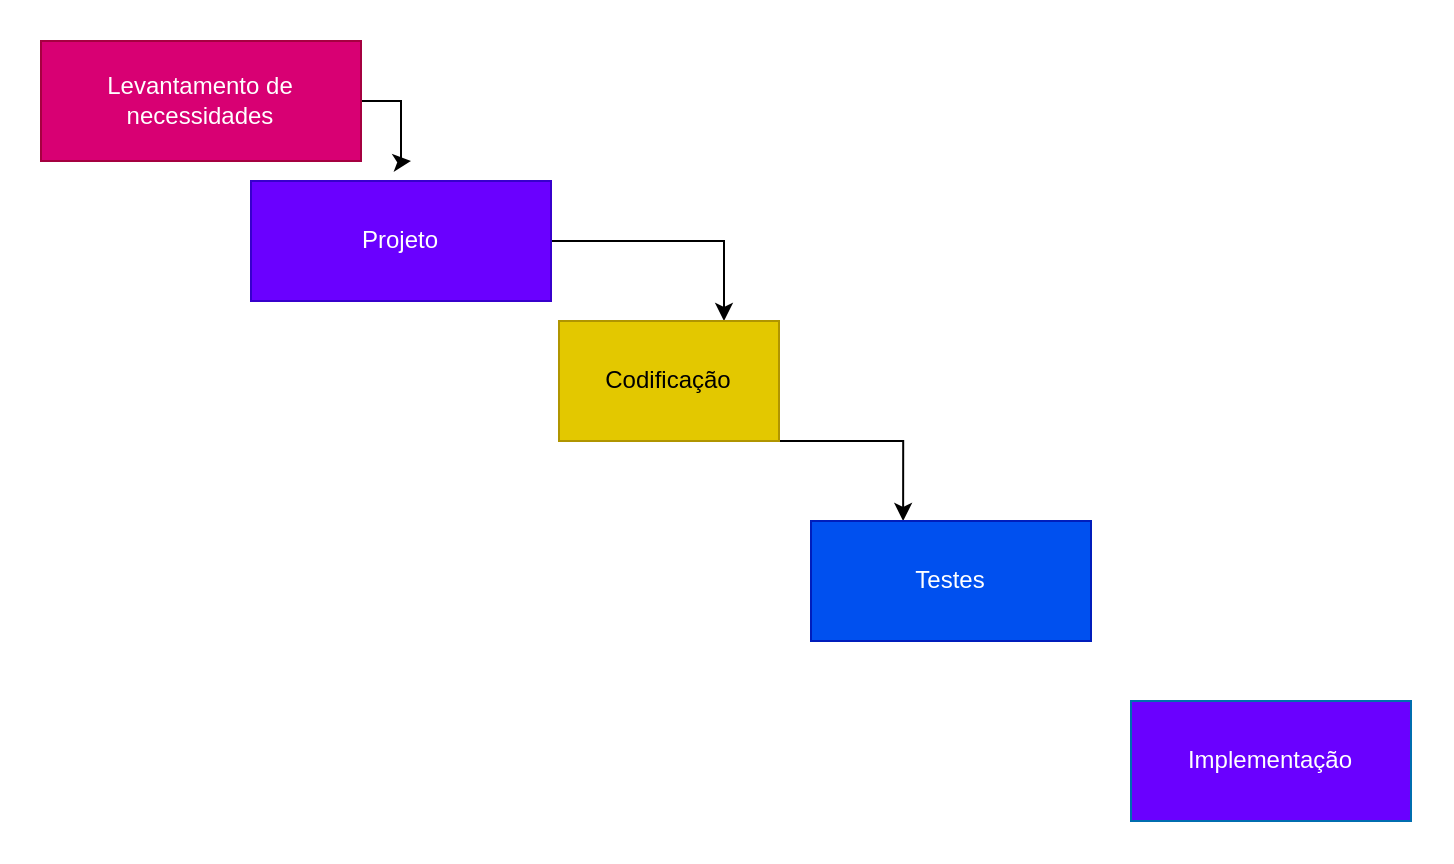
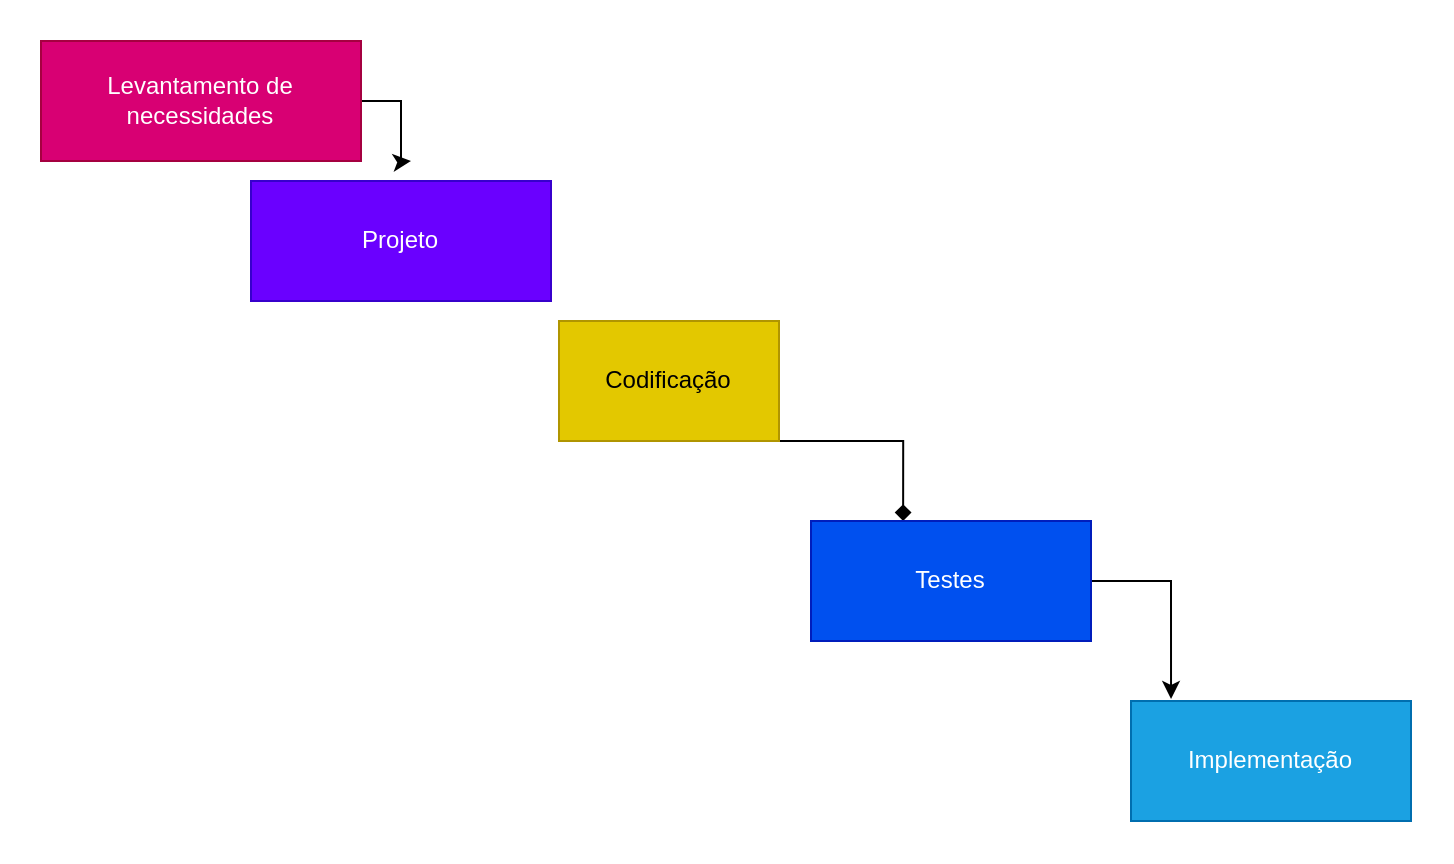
edge "Projeto" -> "Codificação": removed
edge "Codificação" -> "Testes": arrowhead classic -> diamond
edge "Testes" -> "Implementação": added
node "Implementação": fillcolor #6a00ff -> #1ba1e2
